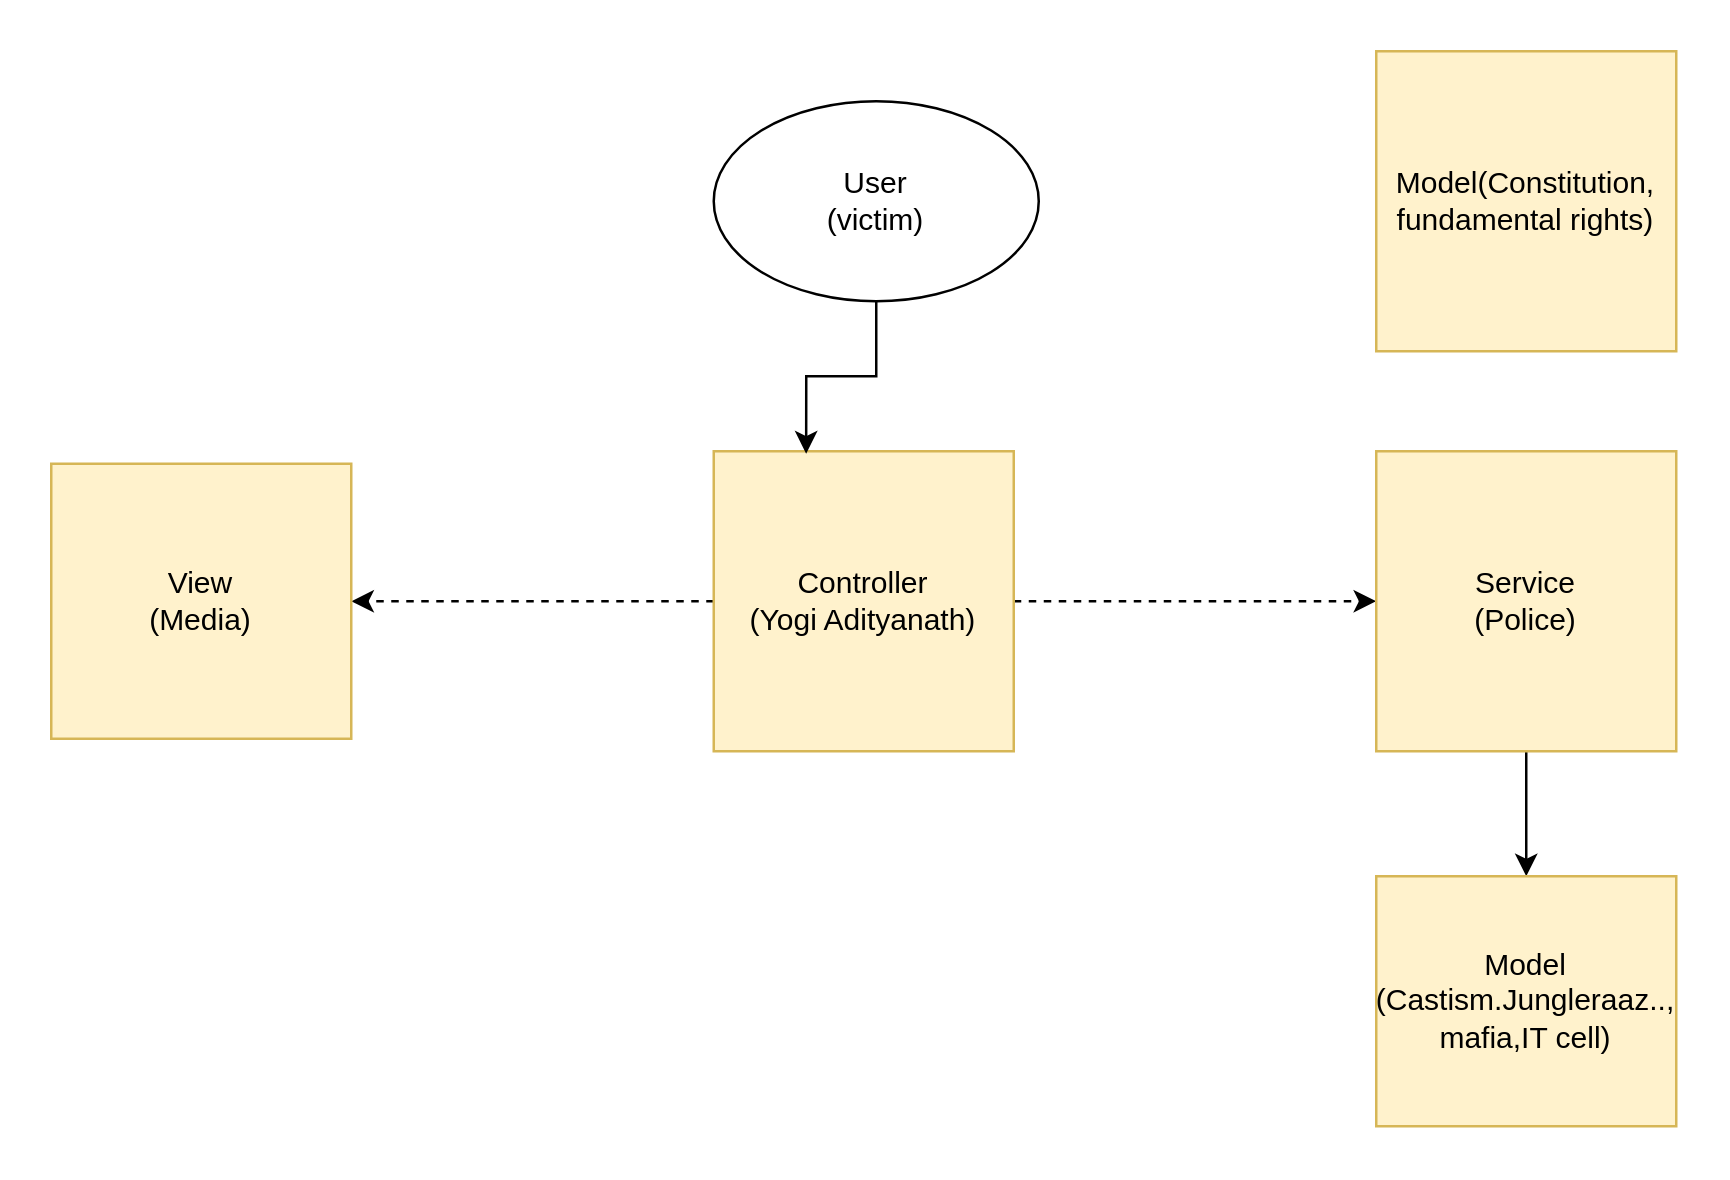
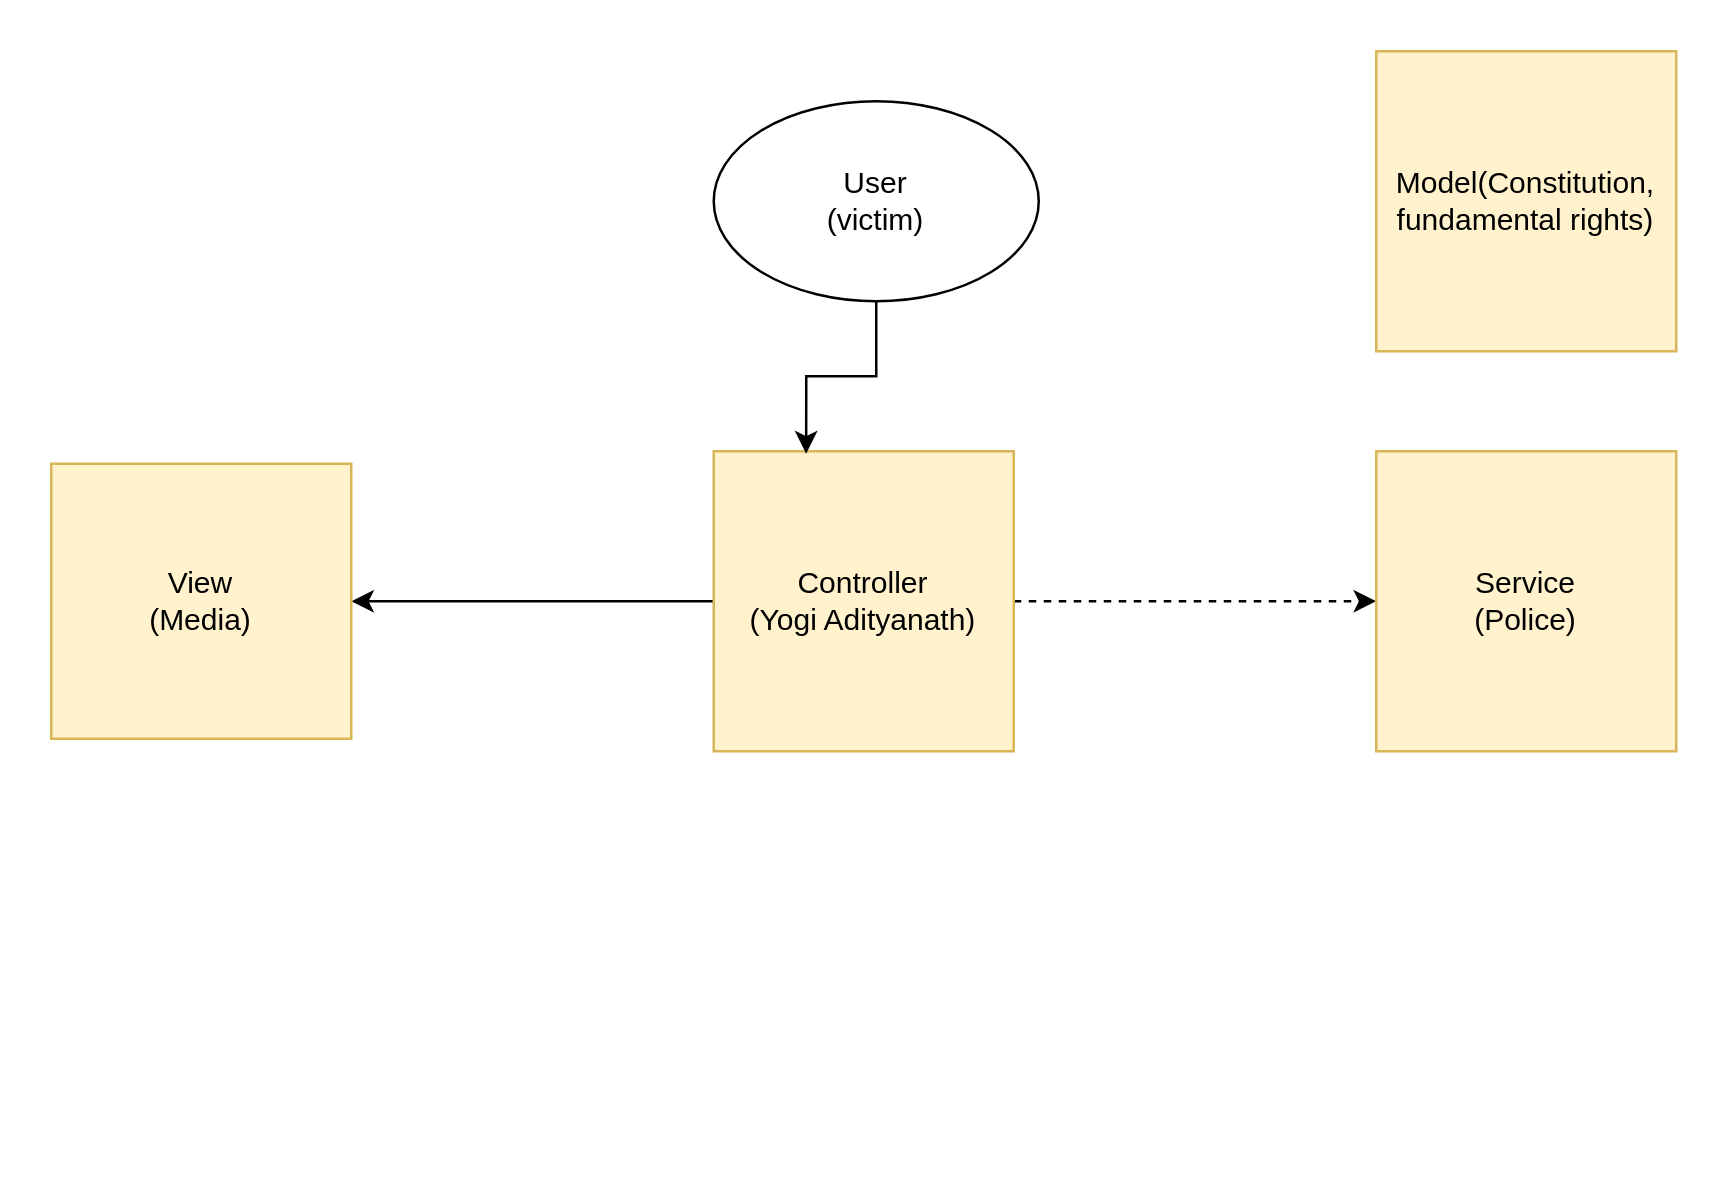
edge "Controller (Yogi Adityanath)" -> "View (Media)": style dashed -> solid
edge "Service (Police)" -> "Model (Castism.Jungleraaz.., mafia,IT cell)": removed
node "Model (Castism.Jungleraaz.., mafia,IT cell)": removed
